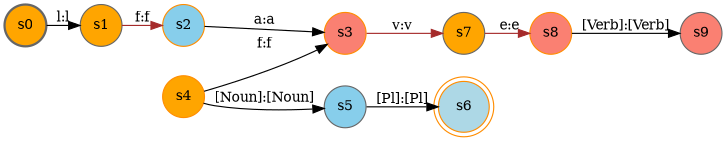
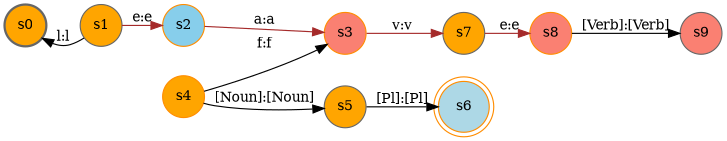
edge "s1" -> "s2": label "f:f" -> "e:e"
edge "s0" -> "s1": reversed
edge "s2" -> "s3": color black -> brown
node "s5": fillcolor skyblue -> orange
